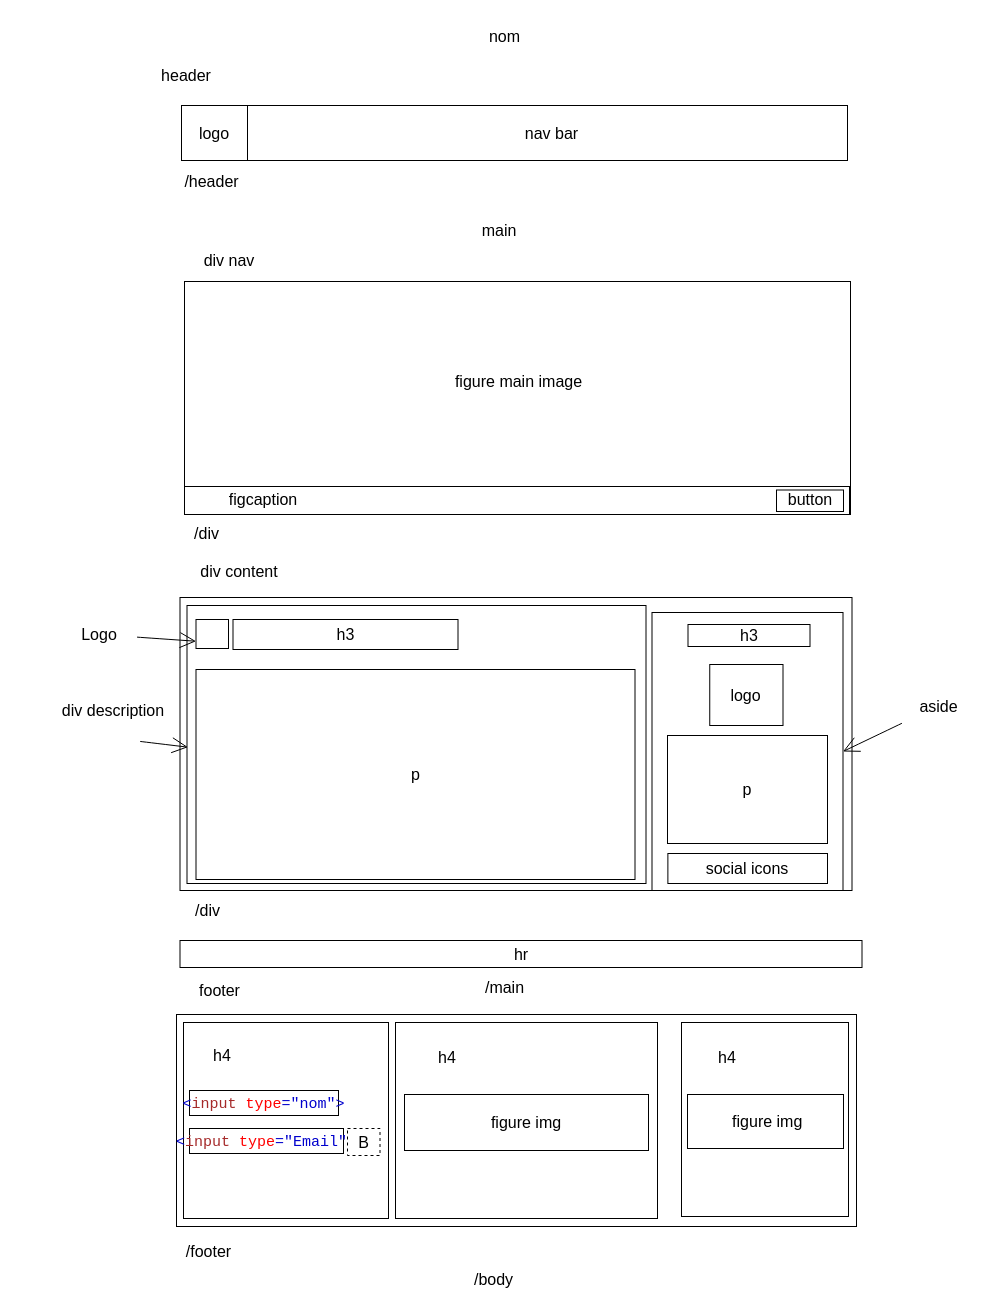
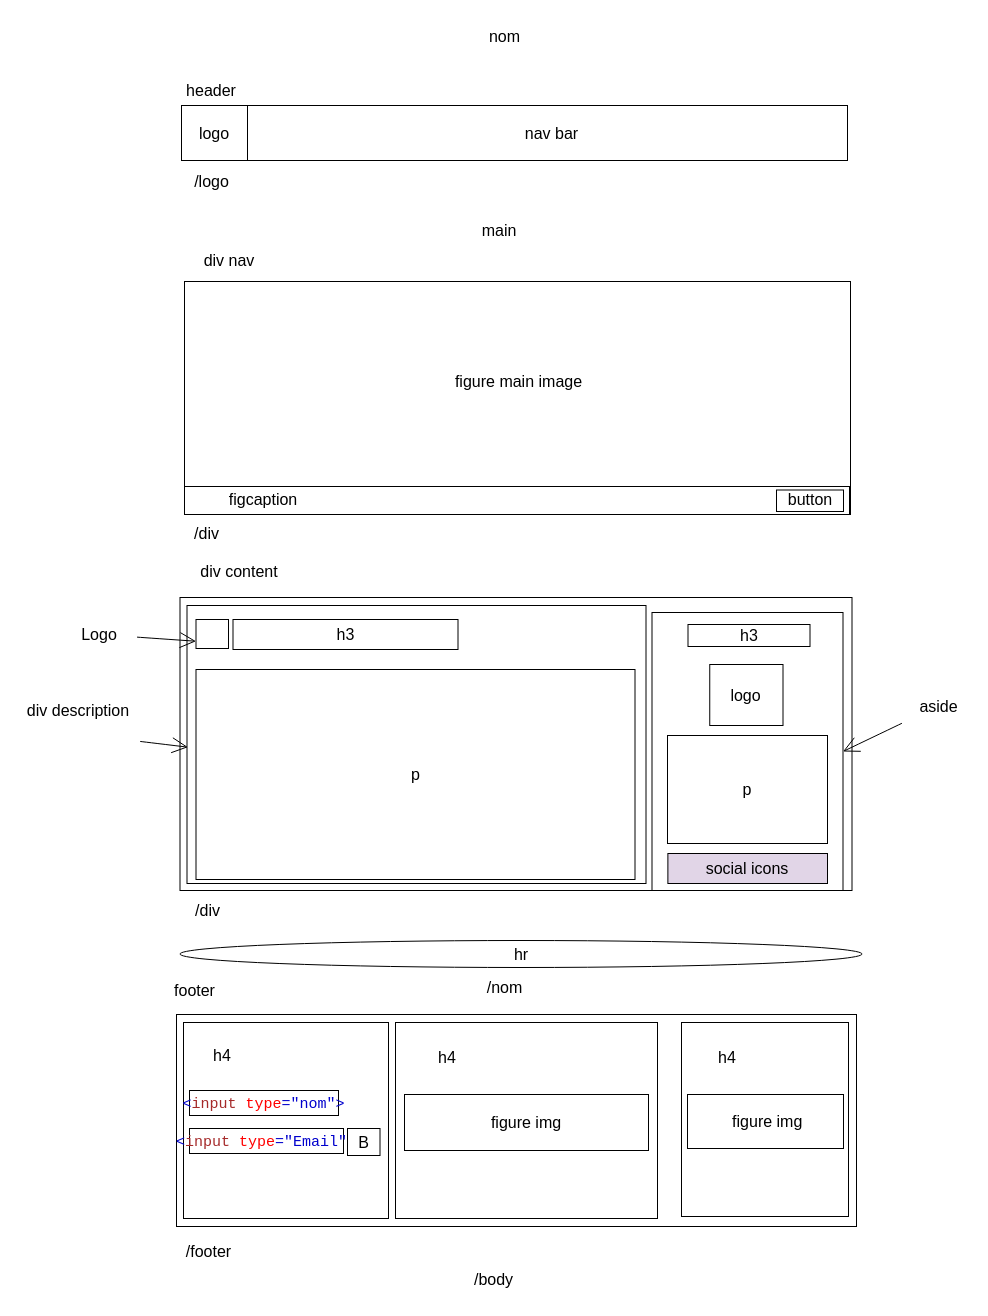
node "header": moved (187, 76) -> (212, 91)
node "/header": label "/header" -> "/logo"
node "div description": moved (114, 711) -> (79, 711)
node "social icons": fillcolor #ffffff -> #e1d5e7
node "hr": shape rectangle -> ellipse
node "/main": label "/main" -> "/nom"
node "footer": moved (220, 991) -> (195, 991)
node "B": style dashed -> solid
